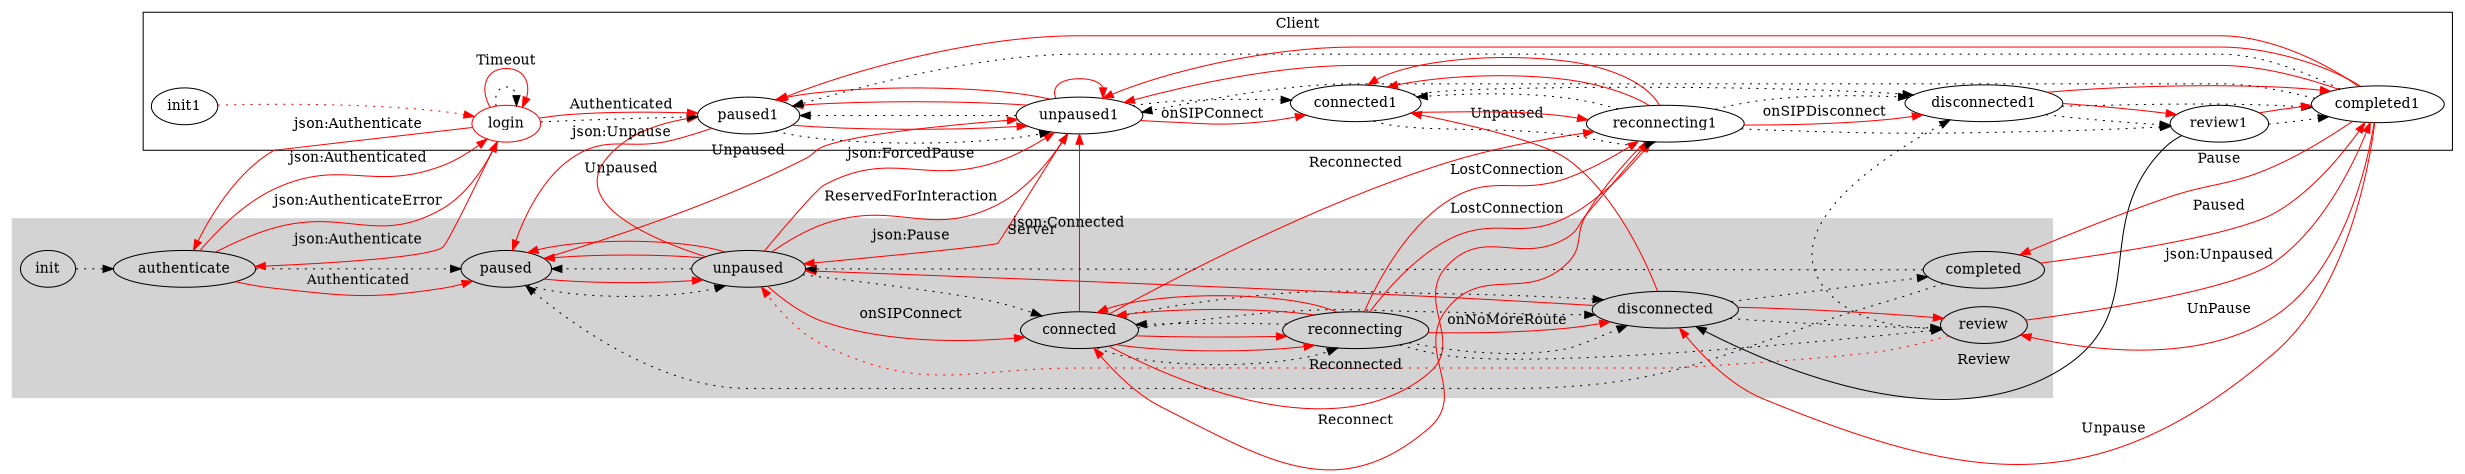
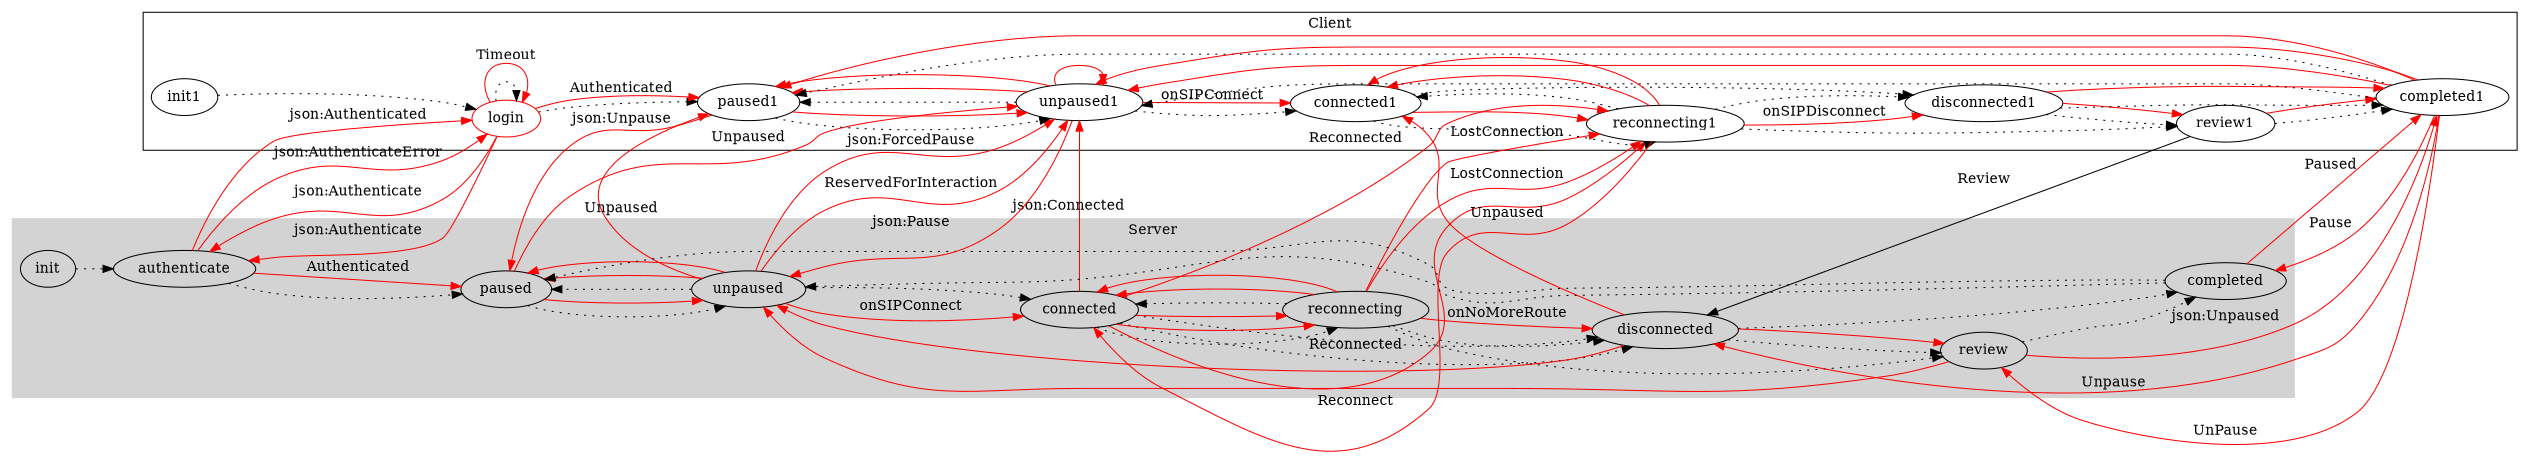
edge "init1" -> "login": color red -> black
edge "review" -> "disconnected1": now "review" -> "completed"
edge "review" -> "unpaused": style dotted -> solid
